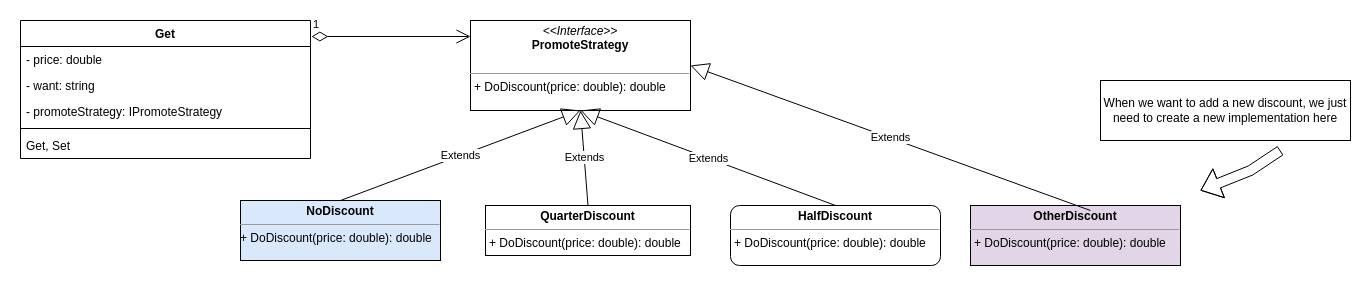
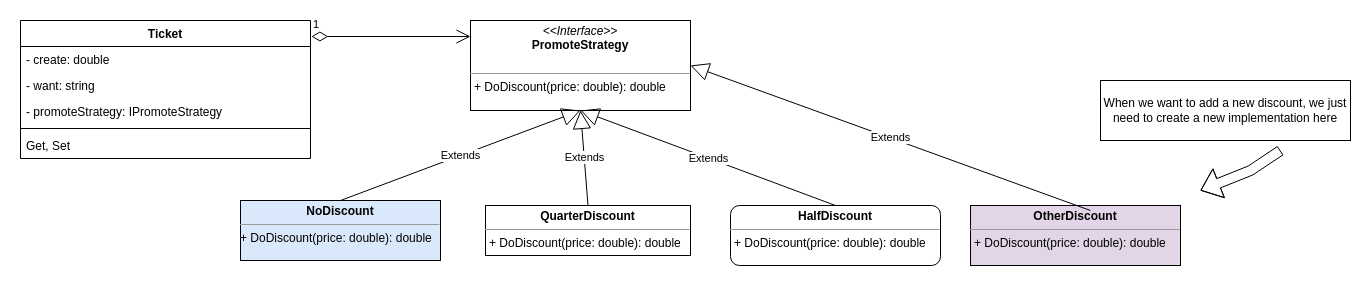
node "Get": label "Get" -> "Ticket"
node "- price: double": label "- price: double" -> "- create: double"
